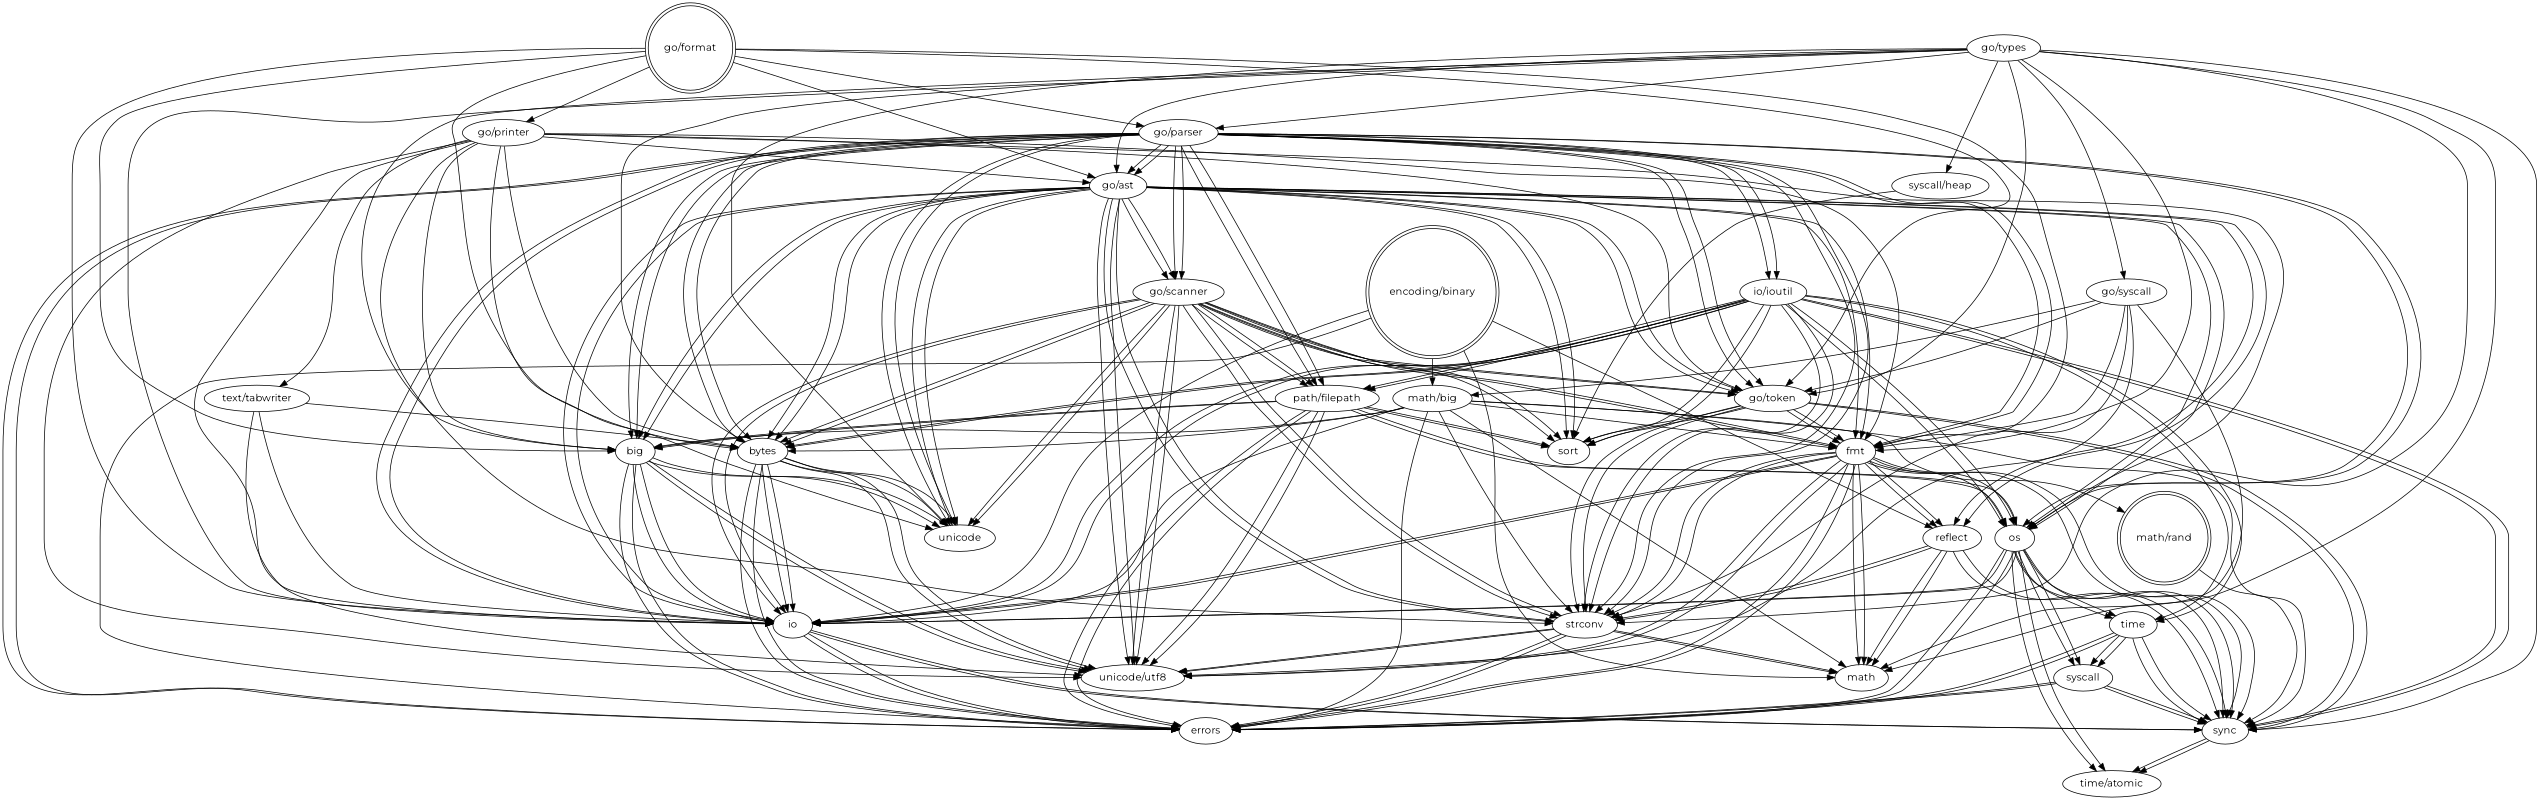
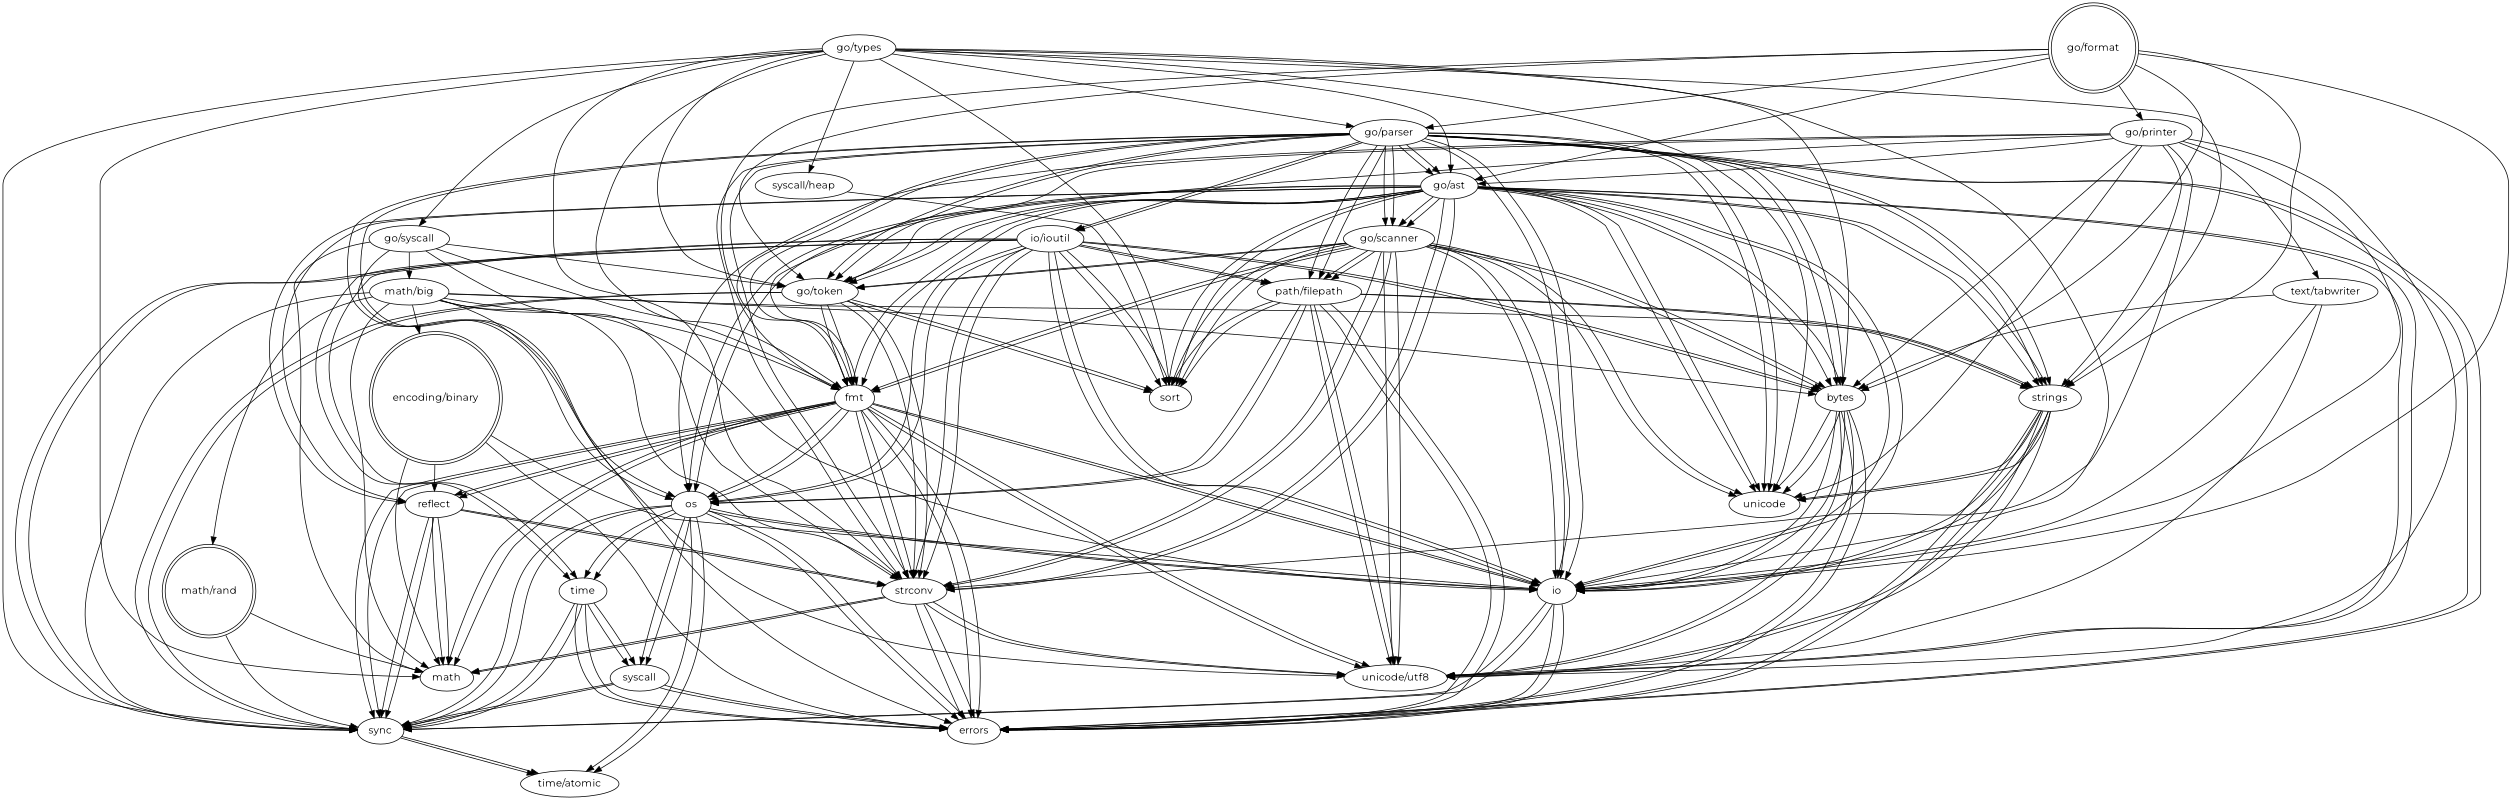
edge "go/types" -> "sort": added
edge "encoding/binary" -> "math/big": reversed
node "big": label "big" -> "strings"
edge "math/rand" -> "math": added
